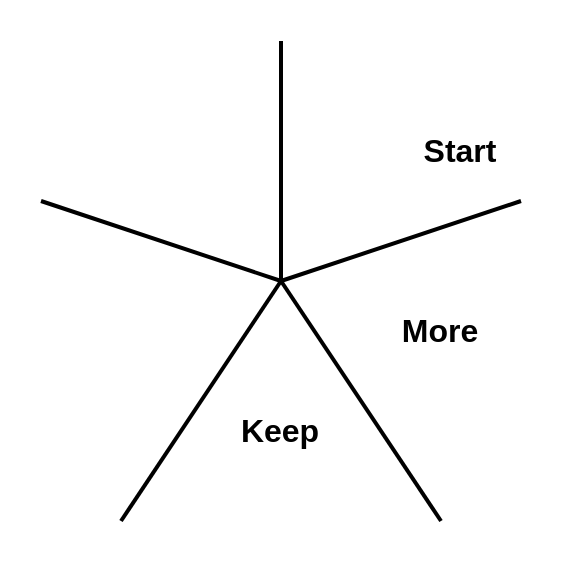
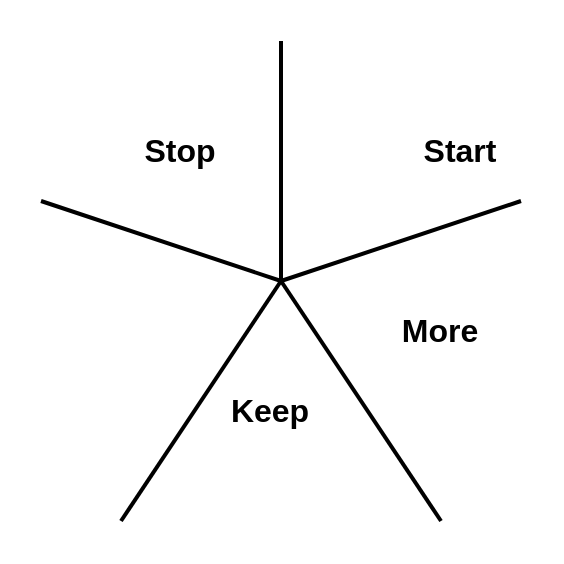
node "Stop": added
node "Keep": moved (281, 431) -> (271, 411)
